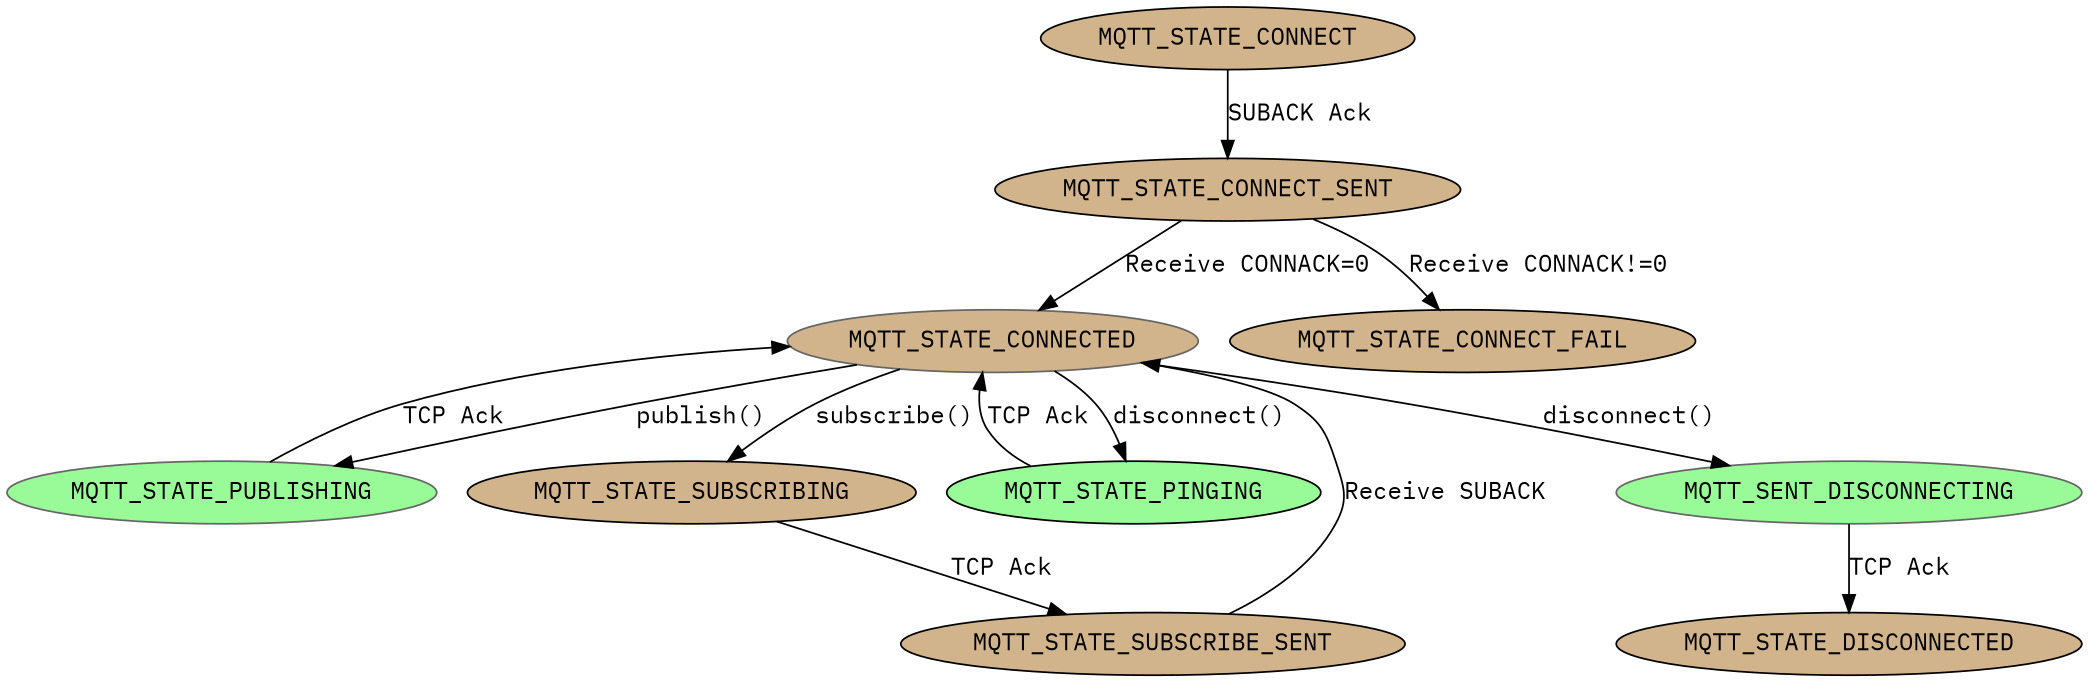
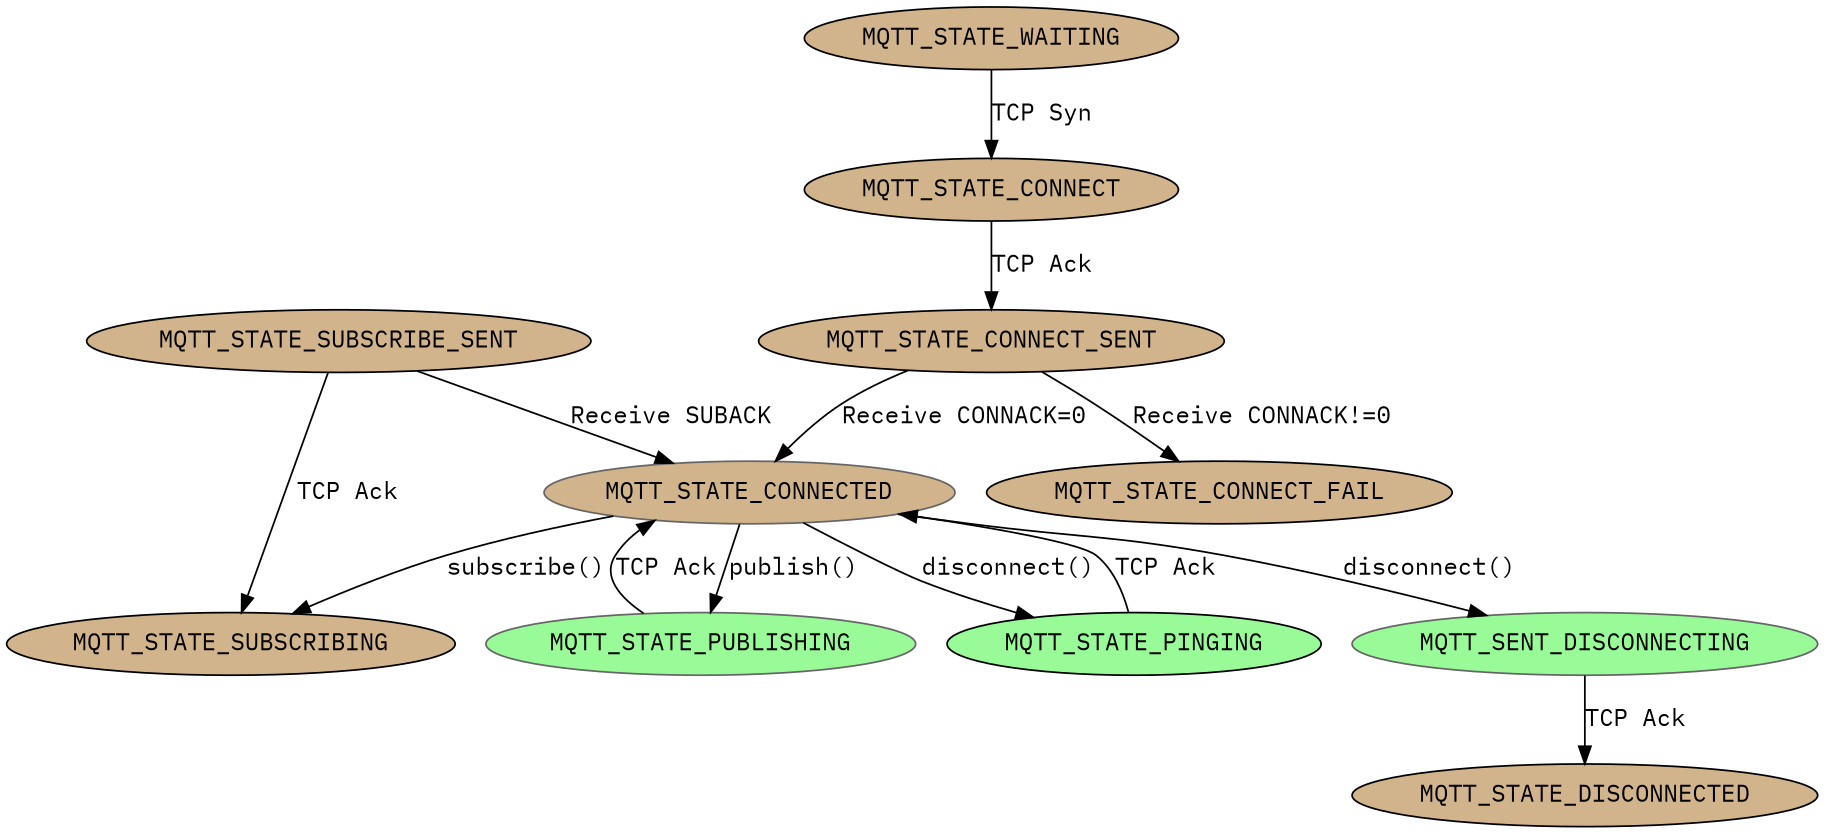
node "MQTT_STATE_WAITING": added
edge "MQTT_STATE_CONNECT" -> "MQTT_STATE_CONNECT_SENT": label "SUBACK Ack" -> "TCP Ack"
edge "MQTT_STATE_SUBSCRIBING" -> "MQTT_STATE_SUBSCRIBE_SENT": reversed
